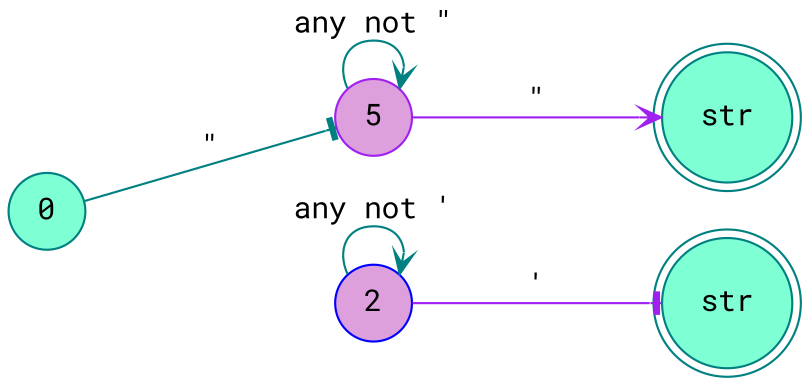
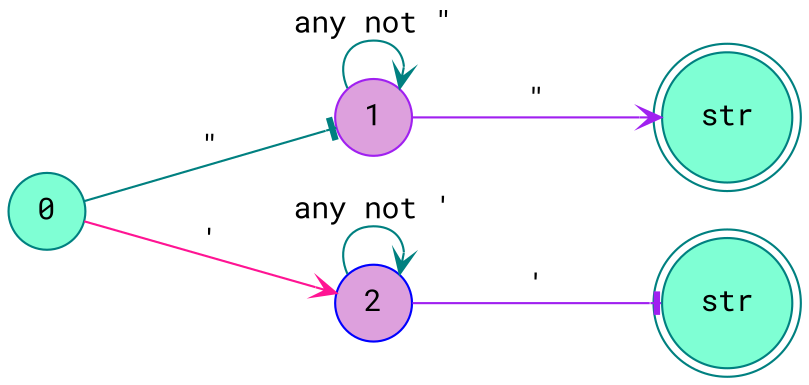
node "5": label "5" -> "1"
edge "0" -> "2": added, label "'"
